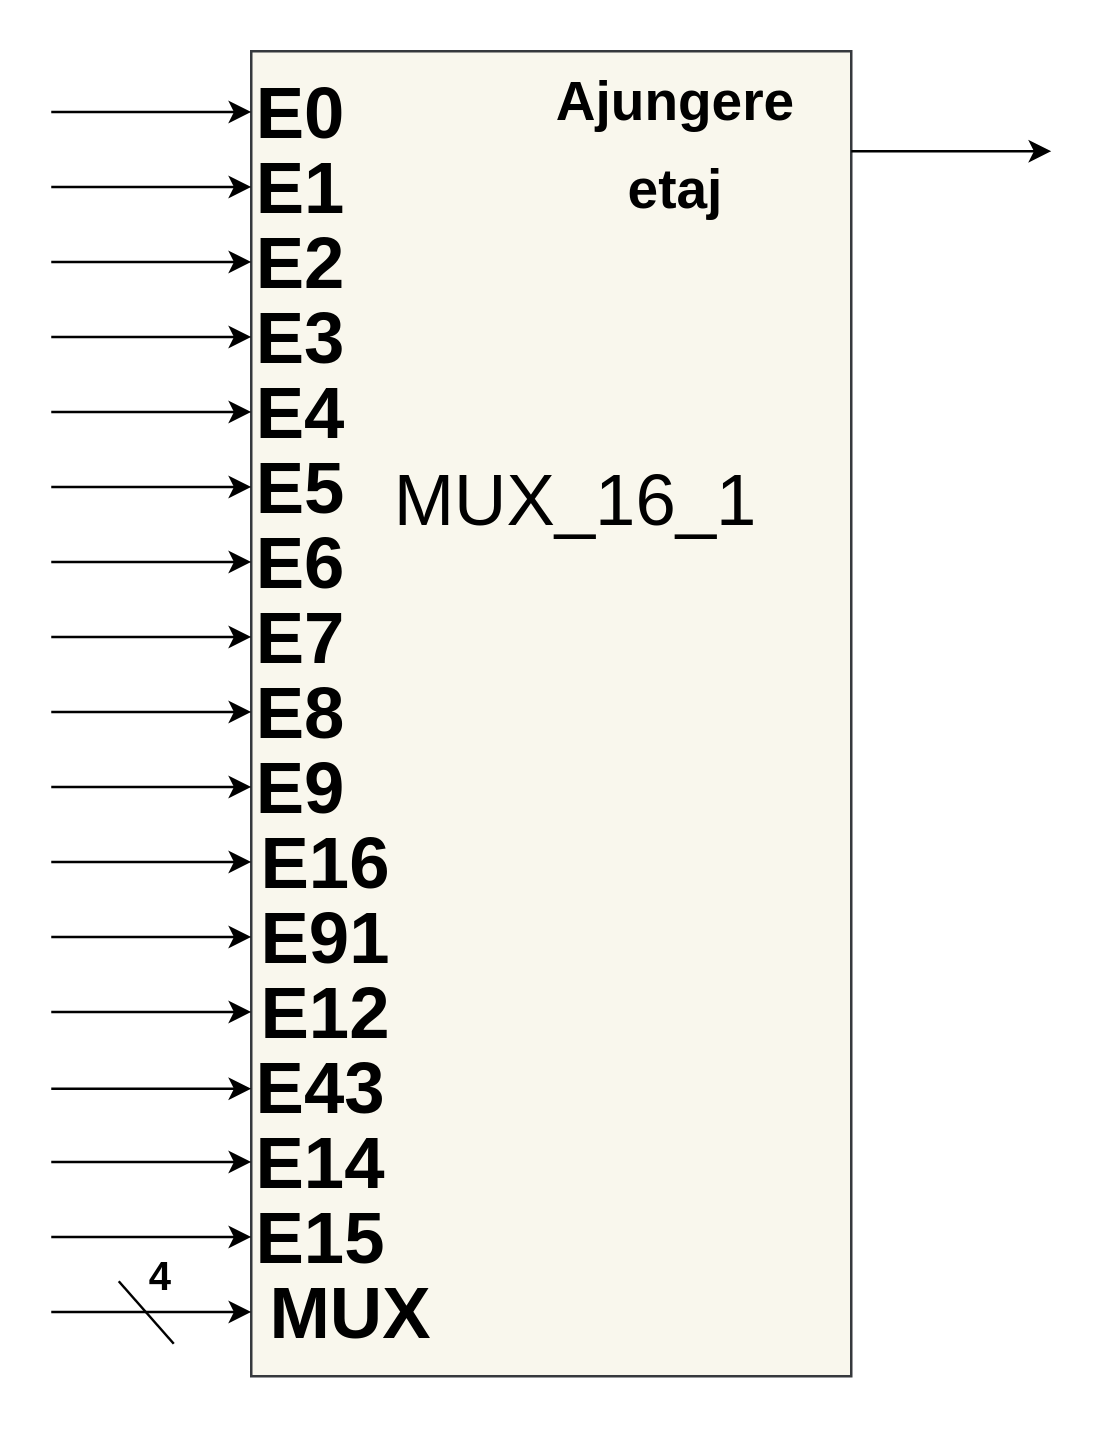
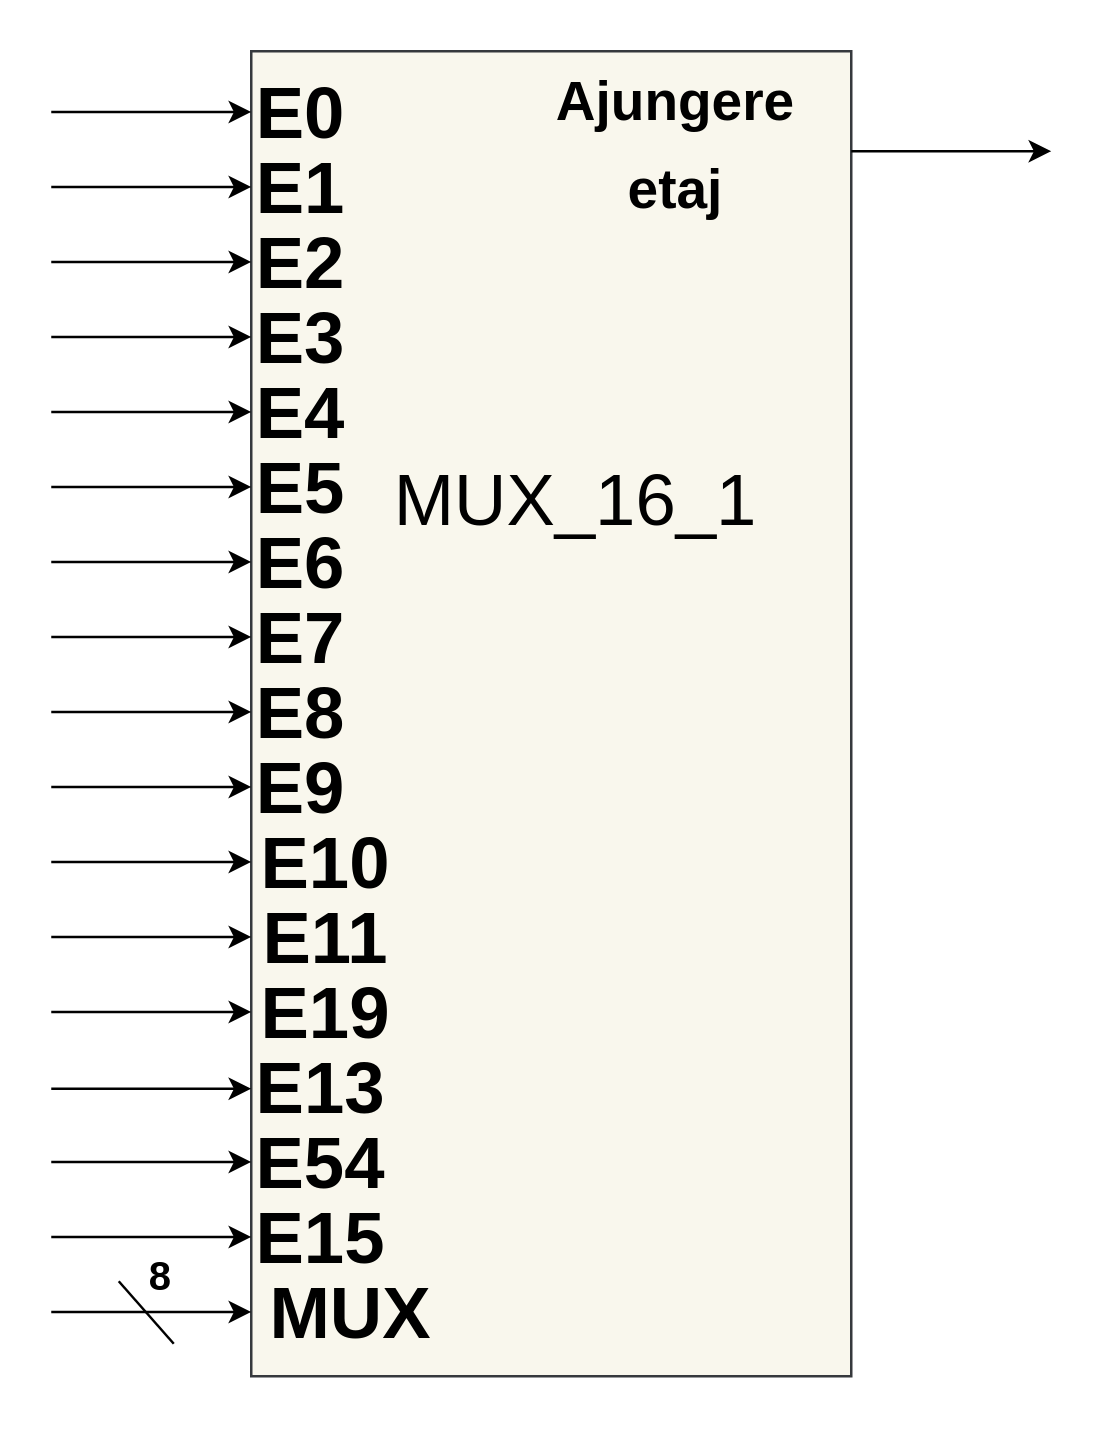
node "E16": label "E16" -> "E10"
node "E91": label "E91" -> "E11"
node "E12": label "E12" -> "E19"
node "E43": label "E43" -> "E13"
node "E14": label "E14" -> "E54"
node "4": label "4" -> "8"
